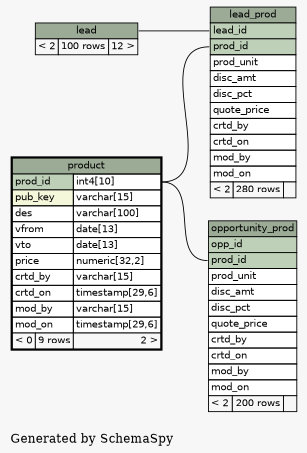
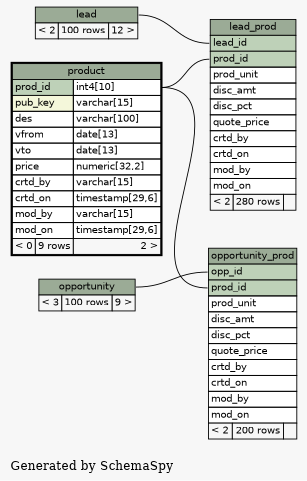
node "opportunity": added
